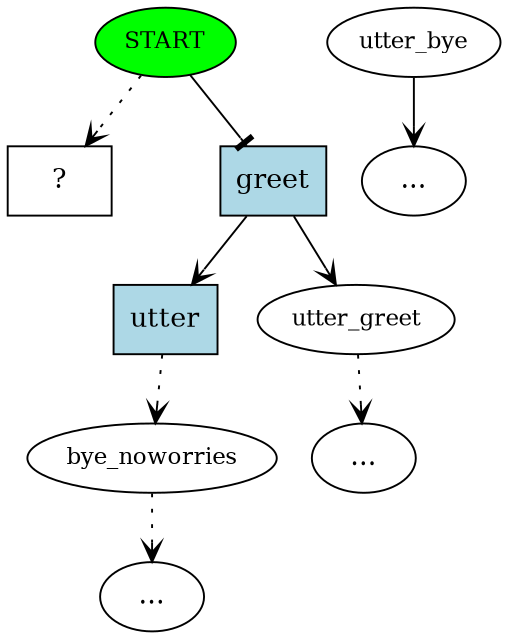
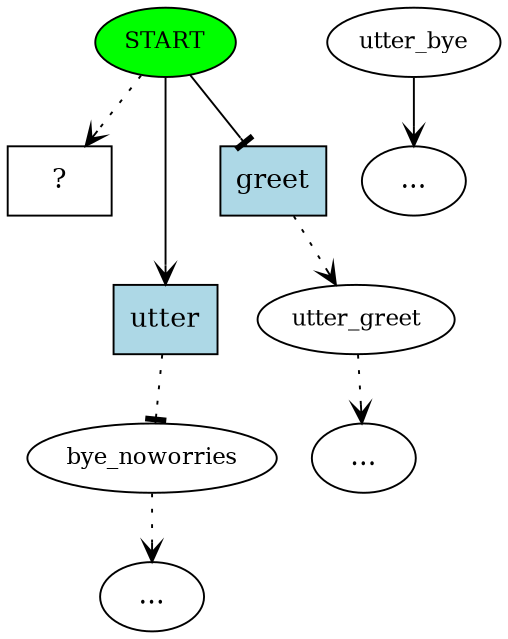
edge "greet" -> "utter_greet": style solid -> dotted
edge "greet" -> "utter": now "START" -> "utter"
edge "utter" -> "bye_noworries": arrowhead vee -> tee
